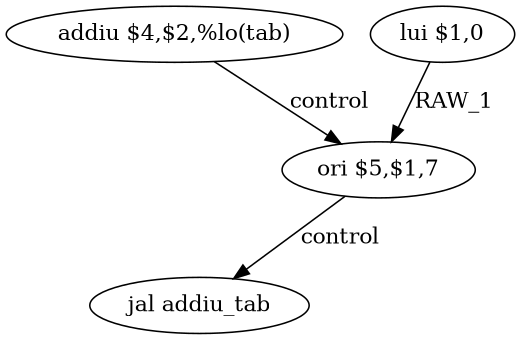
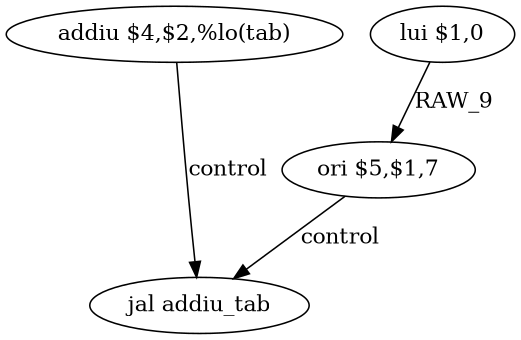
edge "addiu $4,$2,%lo(tab)" -> "ori $5,$1,7": now "addiu $4,$2,%lo(tab)" -> "jal addiu_tab"
edge "lui $1,0" -> "ori $5,$1,7": label "RAW_1" -> "RAW_9"
